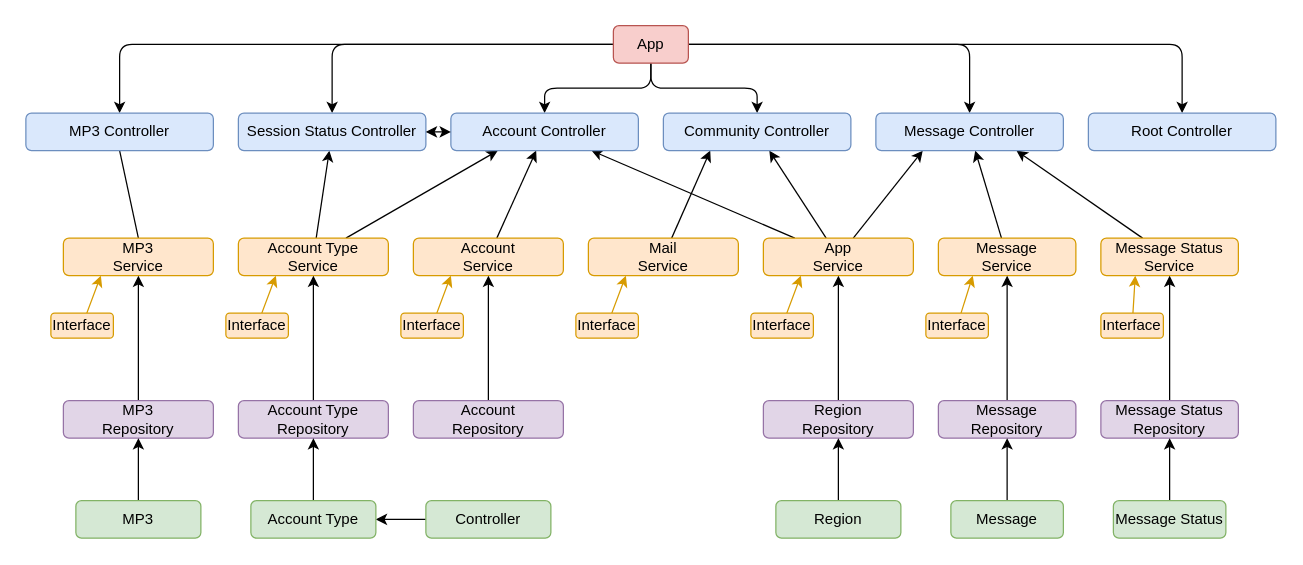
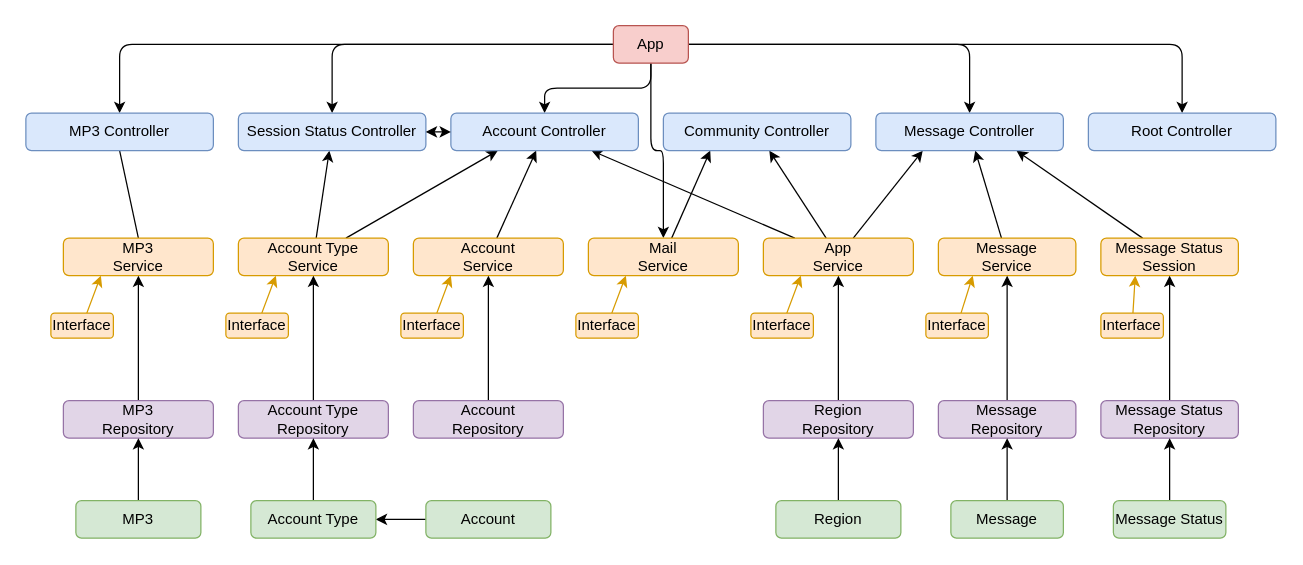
edge "App" -> "Community Controller": now "App" -> "Mail Service"
node "Message Status Service": label "Message Status Service" -> "Message Status Session"
node "Controller": label "Controller" -> "Account"
